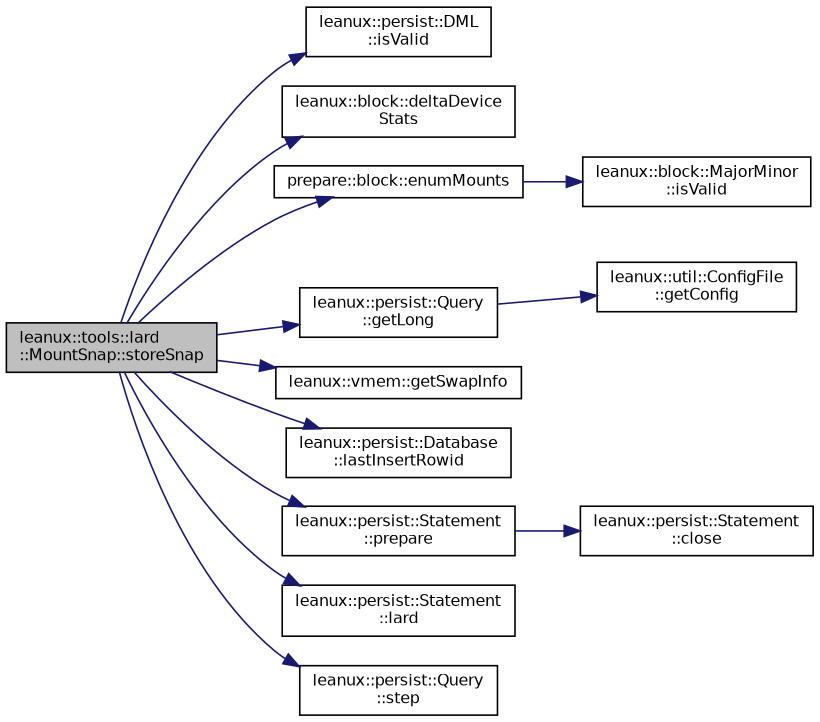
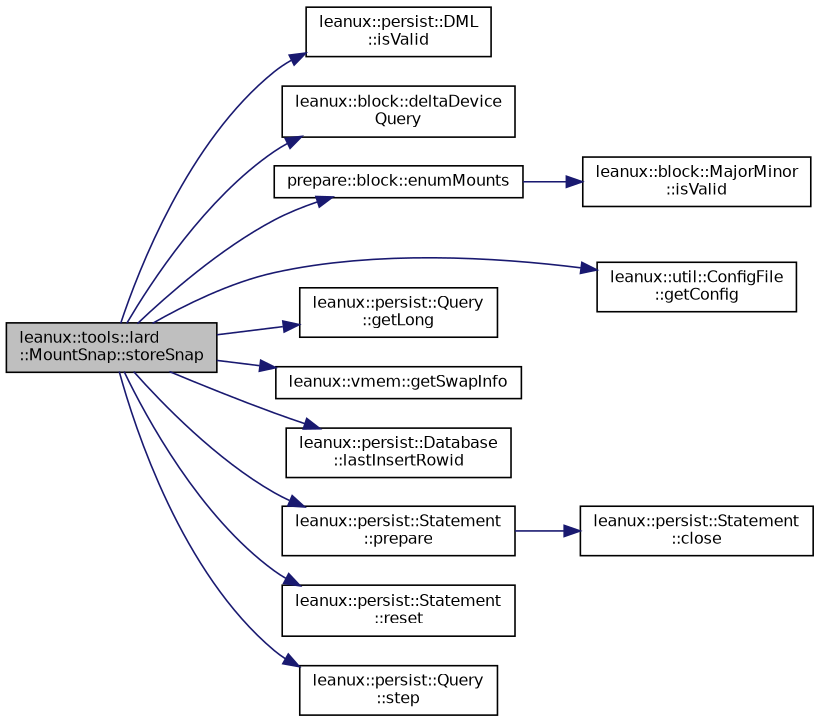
node "leanux::block::deltaDevice Stats": label "leanux::block::deltaDevice Stats" -> "leanux::block::deltaDevice Query"
edge "leanux::persist::Query ::getLong" -> "leanux::util::ConfigFile ::getConfig": now "leanux::tools::lard ::MountSnap::storeSnap" -> "leanux::util::ConfigFile ::getConfig"
node "leanux::persist::Statement ::lard": label "leanux::persist::Statement ::lard" -> "leanux::persist::Statement ::reset"
